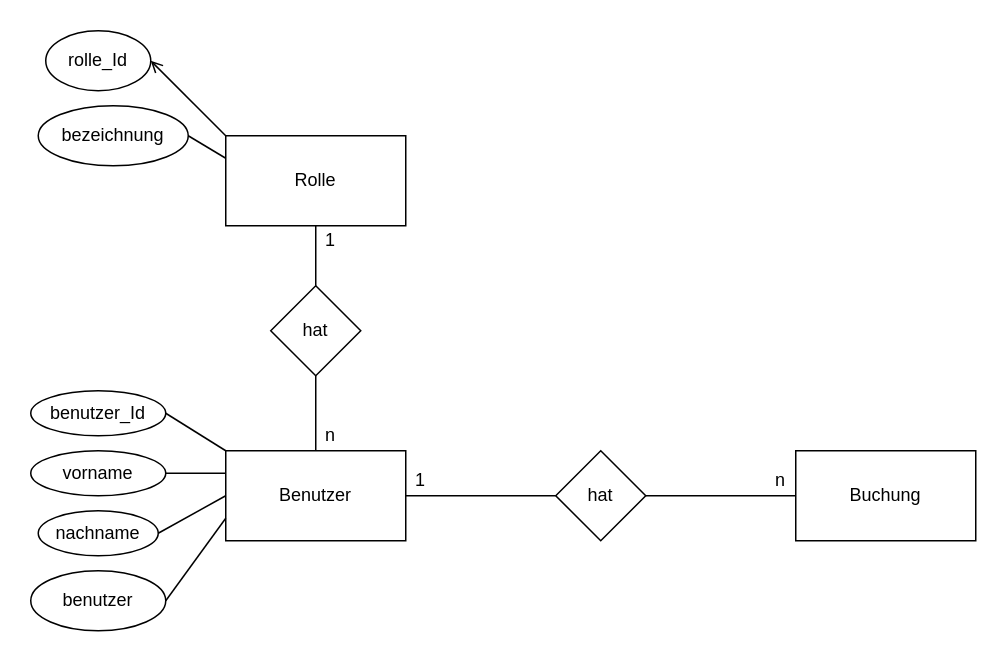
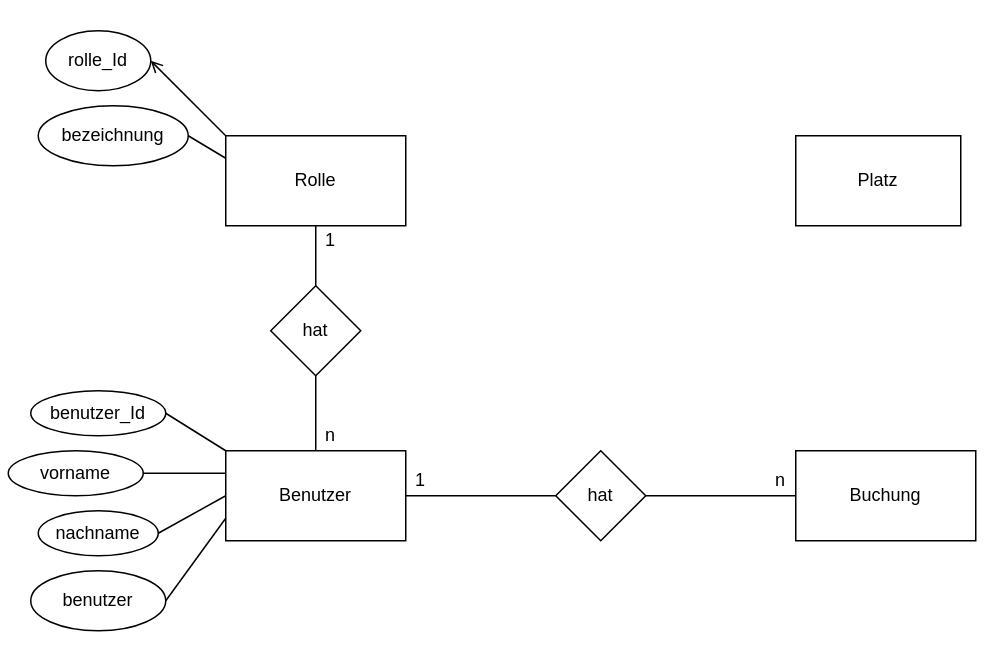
node "Platz": added
node "vorname": moved (98, 473) -> (76, 473)
